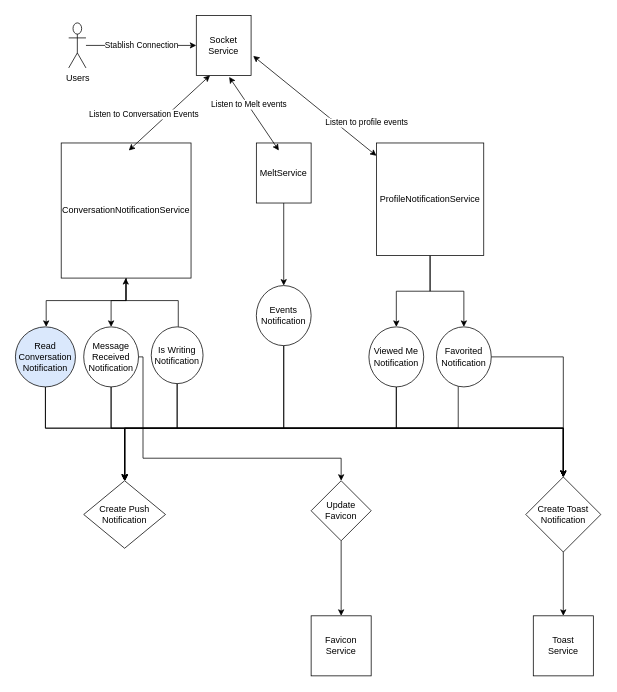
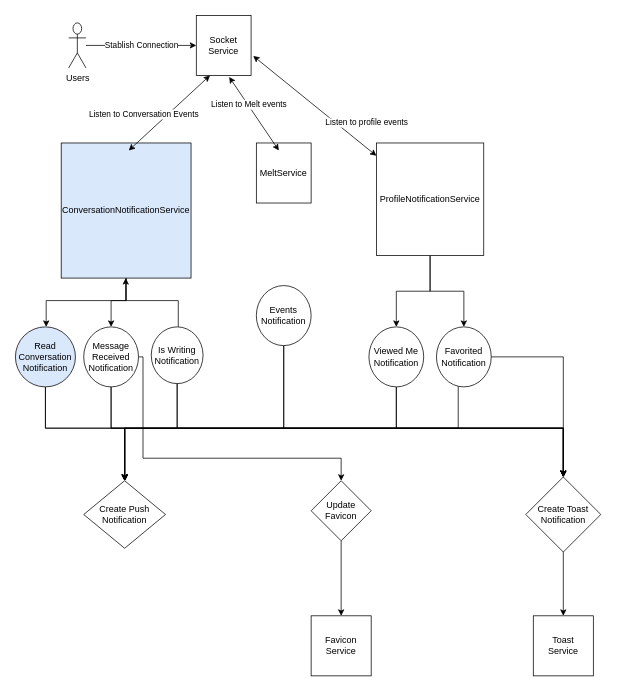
node "ConversationNotificationService": fillcolor #ffffff -> #dae8fc
edge "MeltService" -> "Events Notification": removed
